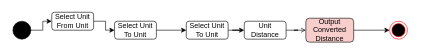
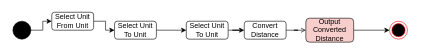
node "Unit Distance": label "Unit Distance" -> "Convert Distance"
